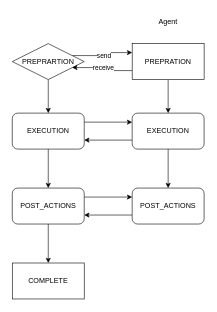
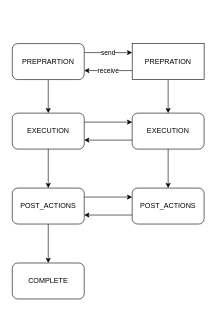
node "Agent": removed
node "PREPRARTION": shape diamond -> rounded rectangle
node "COMPLETE": shape rectangle -> rounded rectangle
